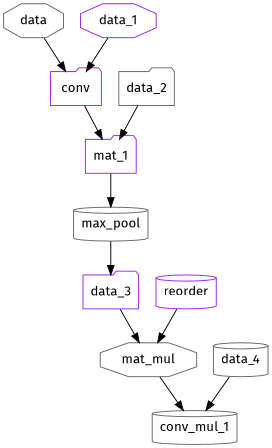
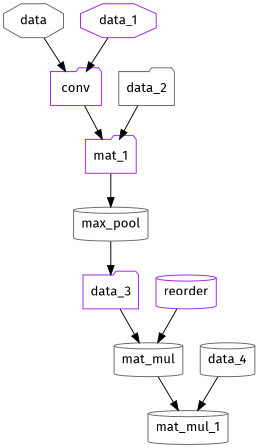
node "mat_mul": shape octagon -> cylinder
node "conv_mul_1": label "conv_mul_1" -> "mat_mul_1"
